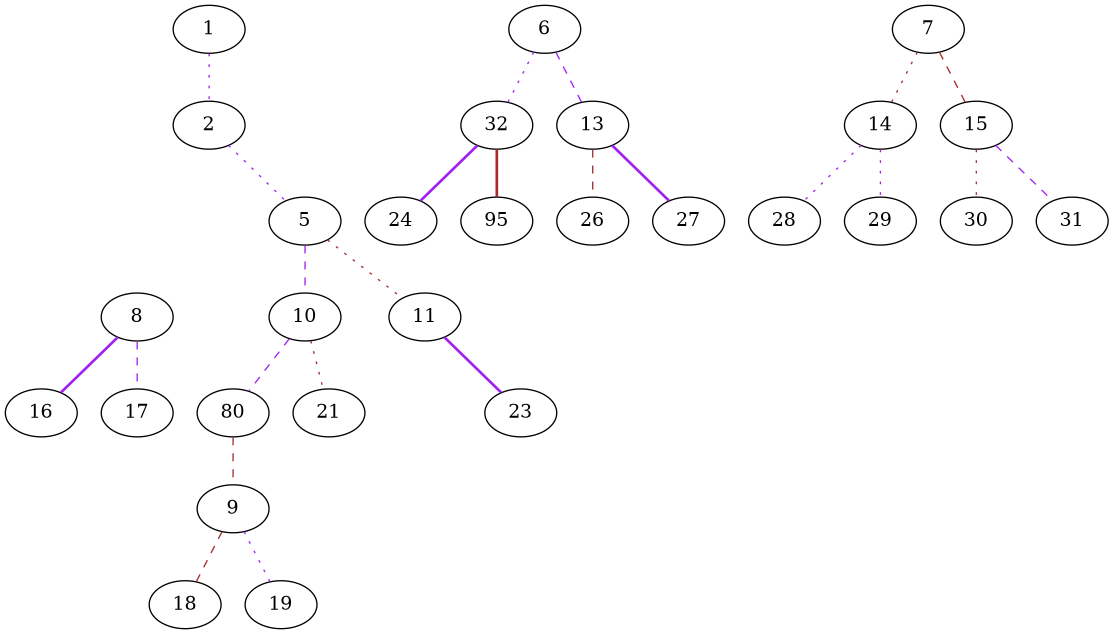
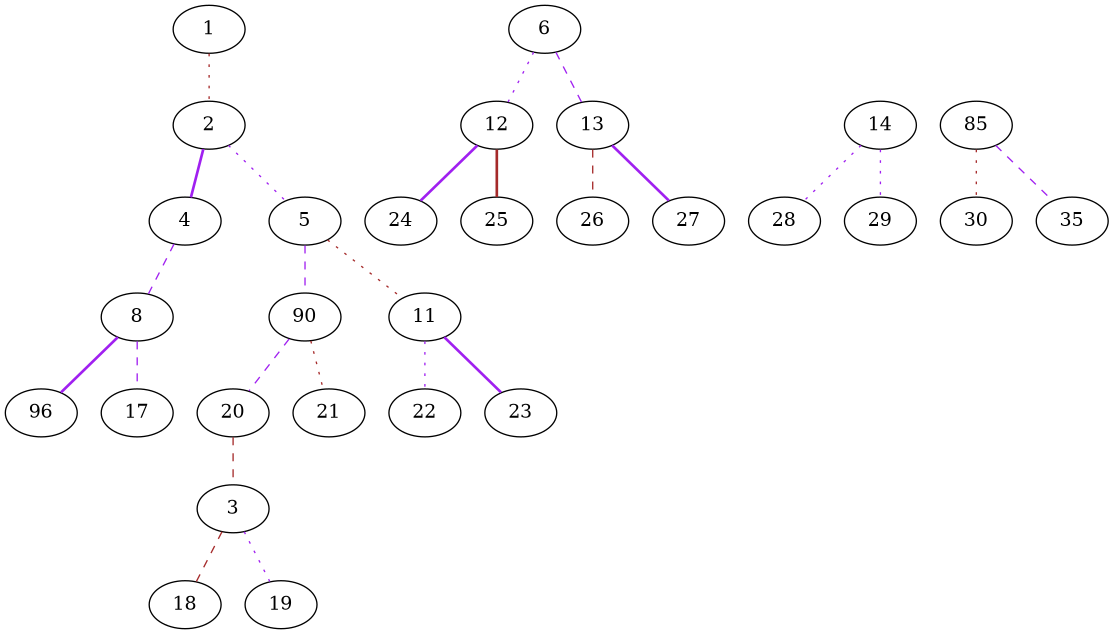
node "7": removed
edge "1" -- "2": color purple -> brown
node "32": label "32" -> "12"
node "15": label "15" -> "85"
node "4": added
node "95": label "95" -> "25"
node "31": label "31" -> "35"
node "10": label "10" -> "90"
node "16": label "16" -> "96"
node "80": label "80" -> "20"
node "22": added
node "9": label "9" -> "3"
